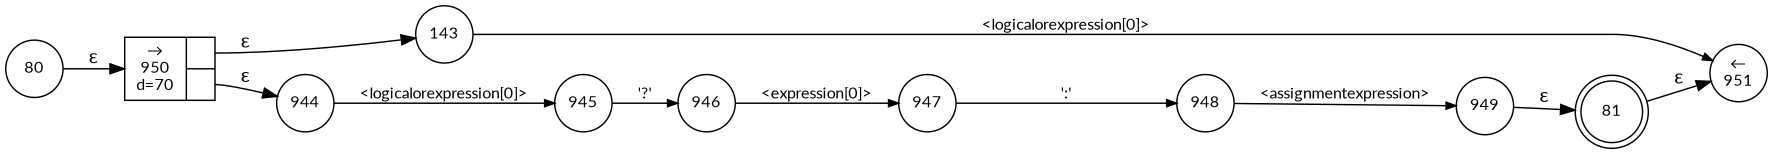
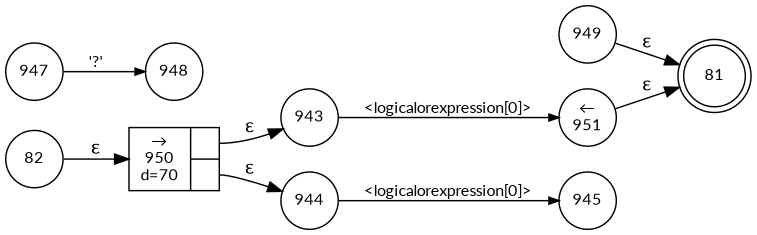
node "143": label "143" -> "943"
node "80": label "80" -> "82"
edge "81" -> "← 951": reversed
edge "947" -> "948": label "':'" -> "'?'"
node "946": removed
edge "948" -> "949": removed, label "<assignmentexpression>"
